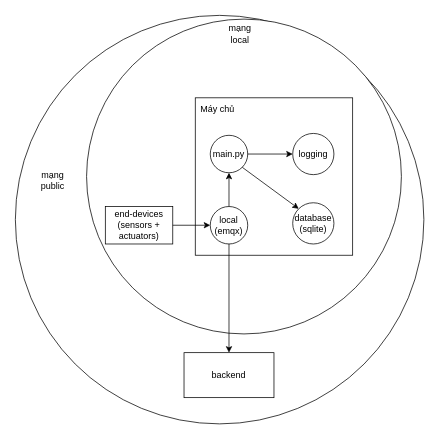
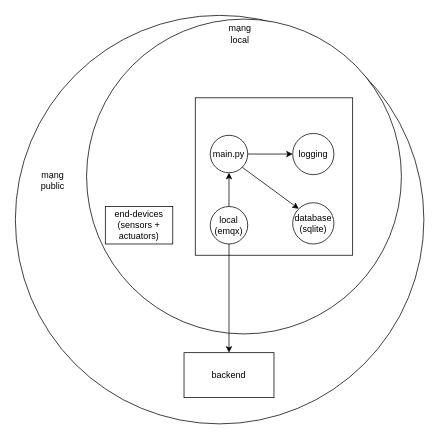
node "Máy chủ": removed
edge "end-devices (sensors + actuators)" -> "local (emqx)": removed
